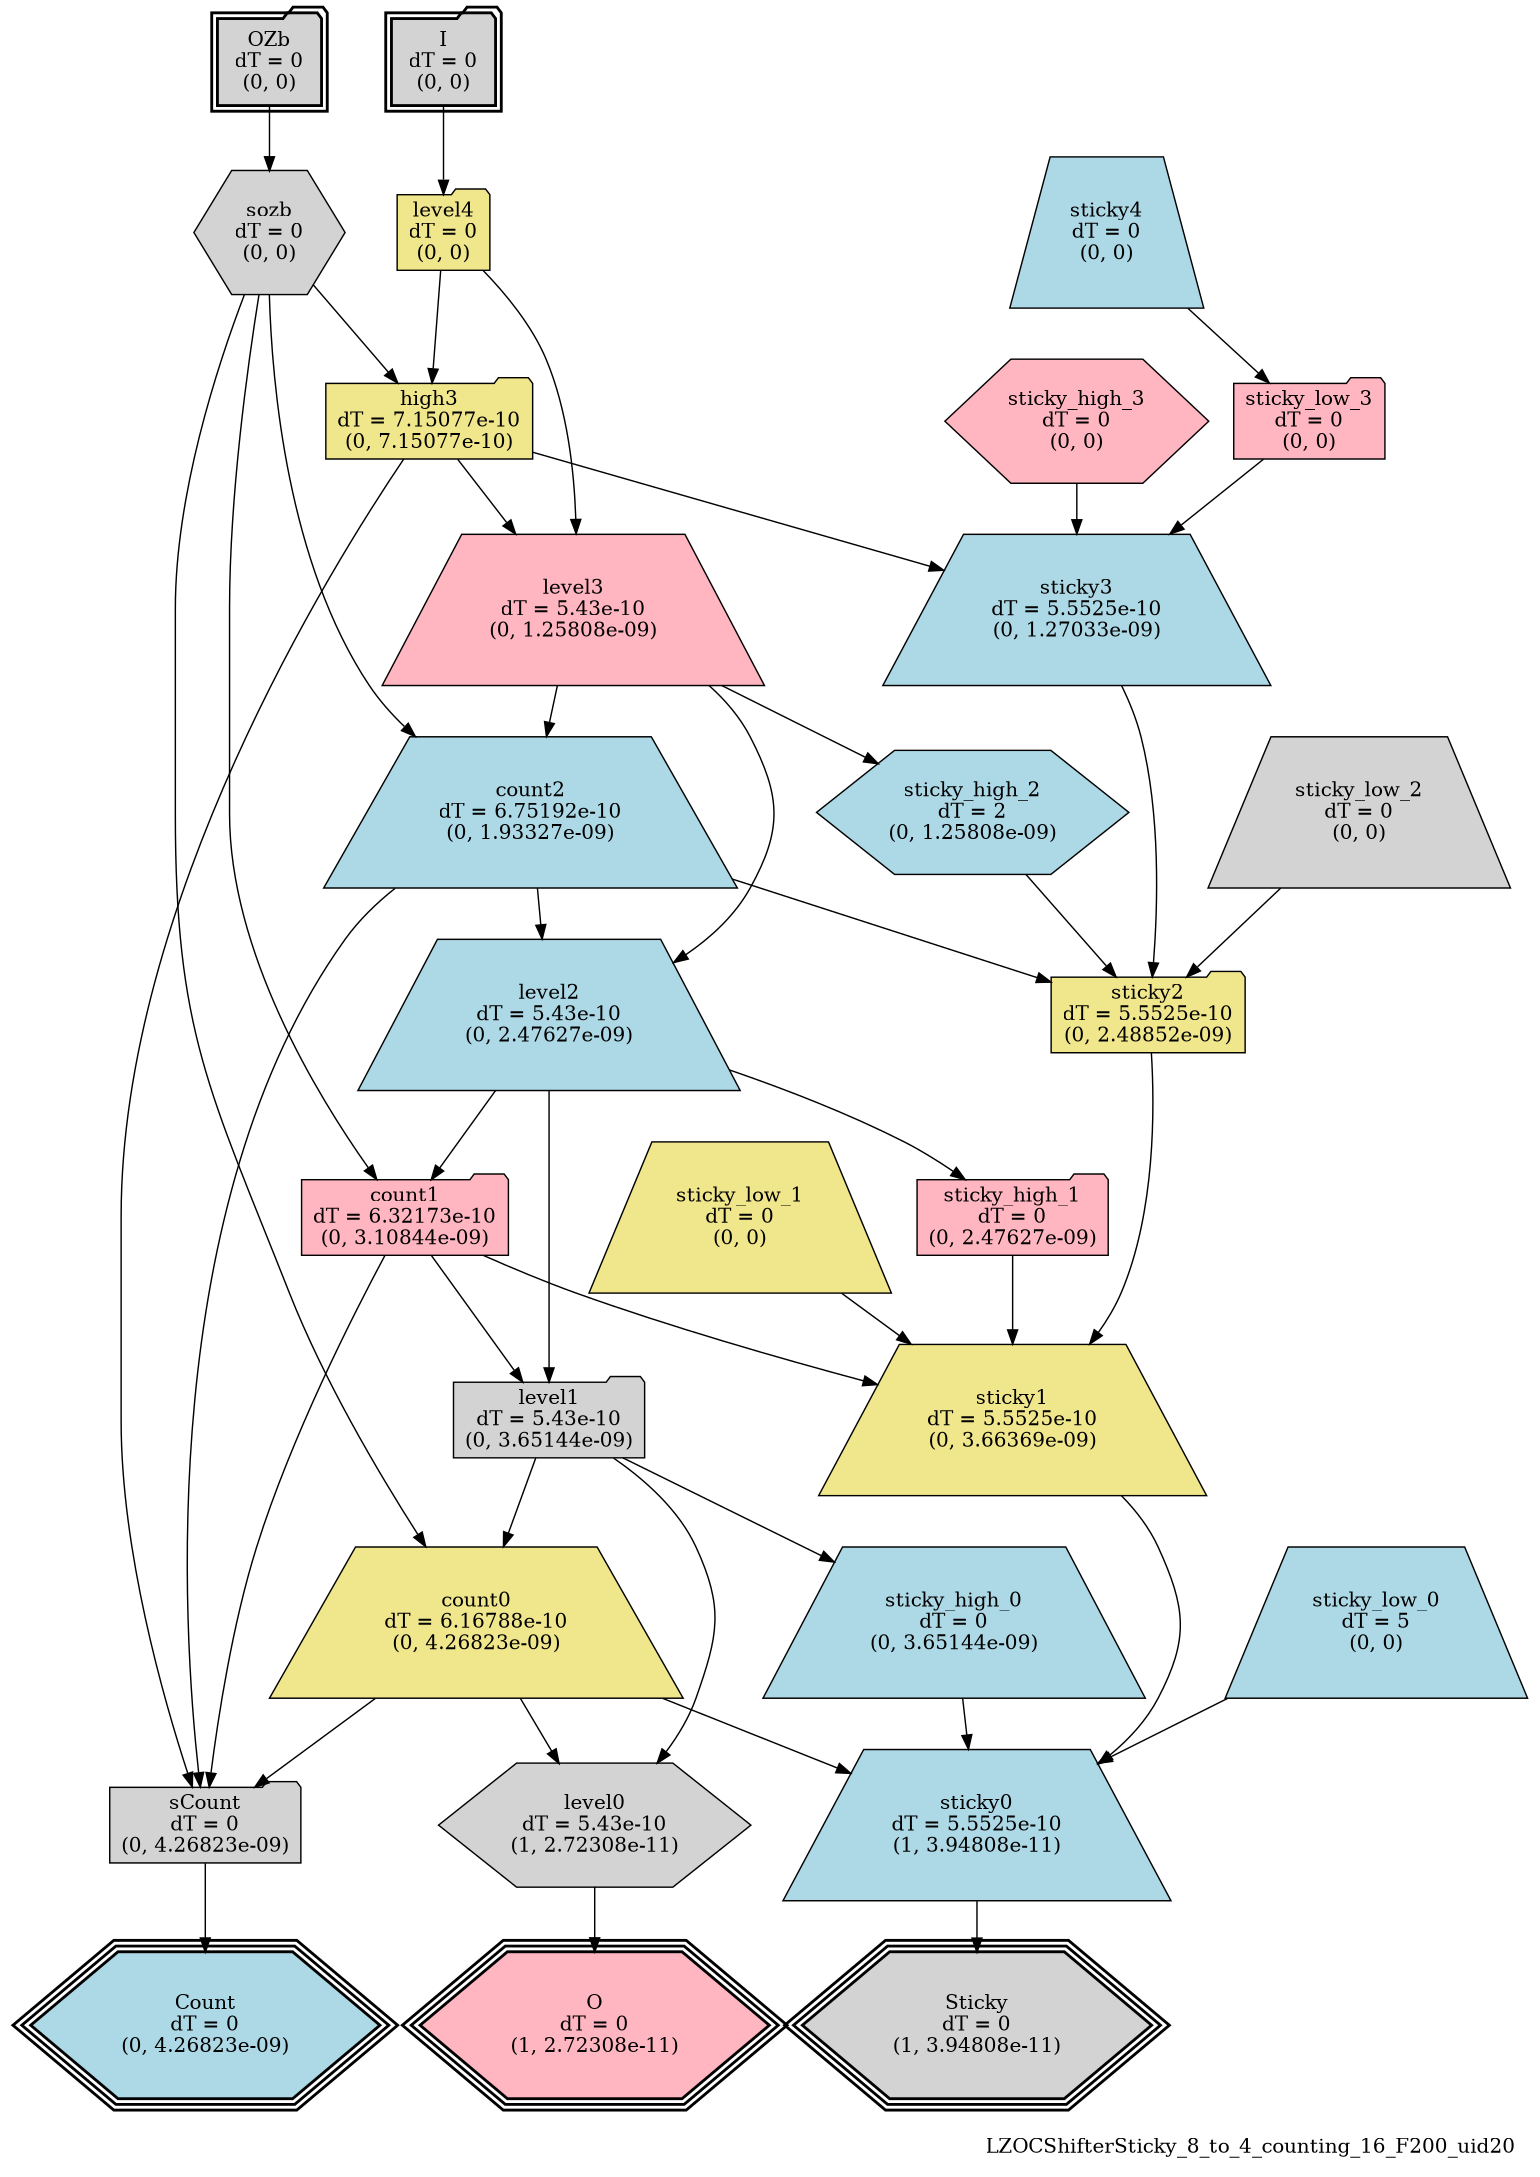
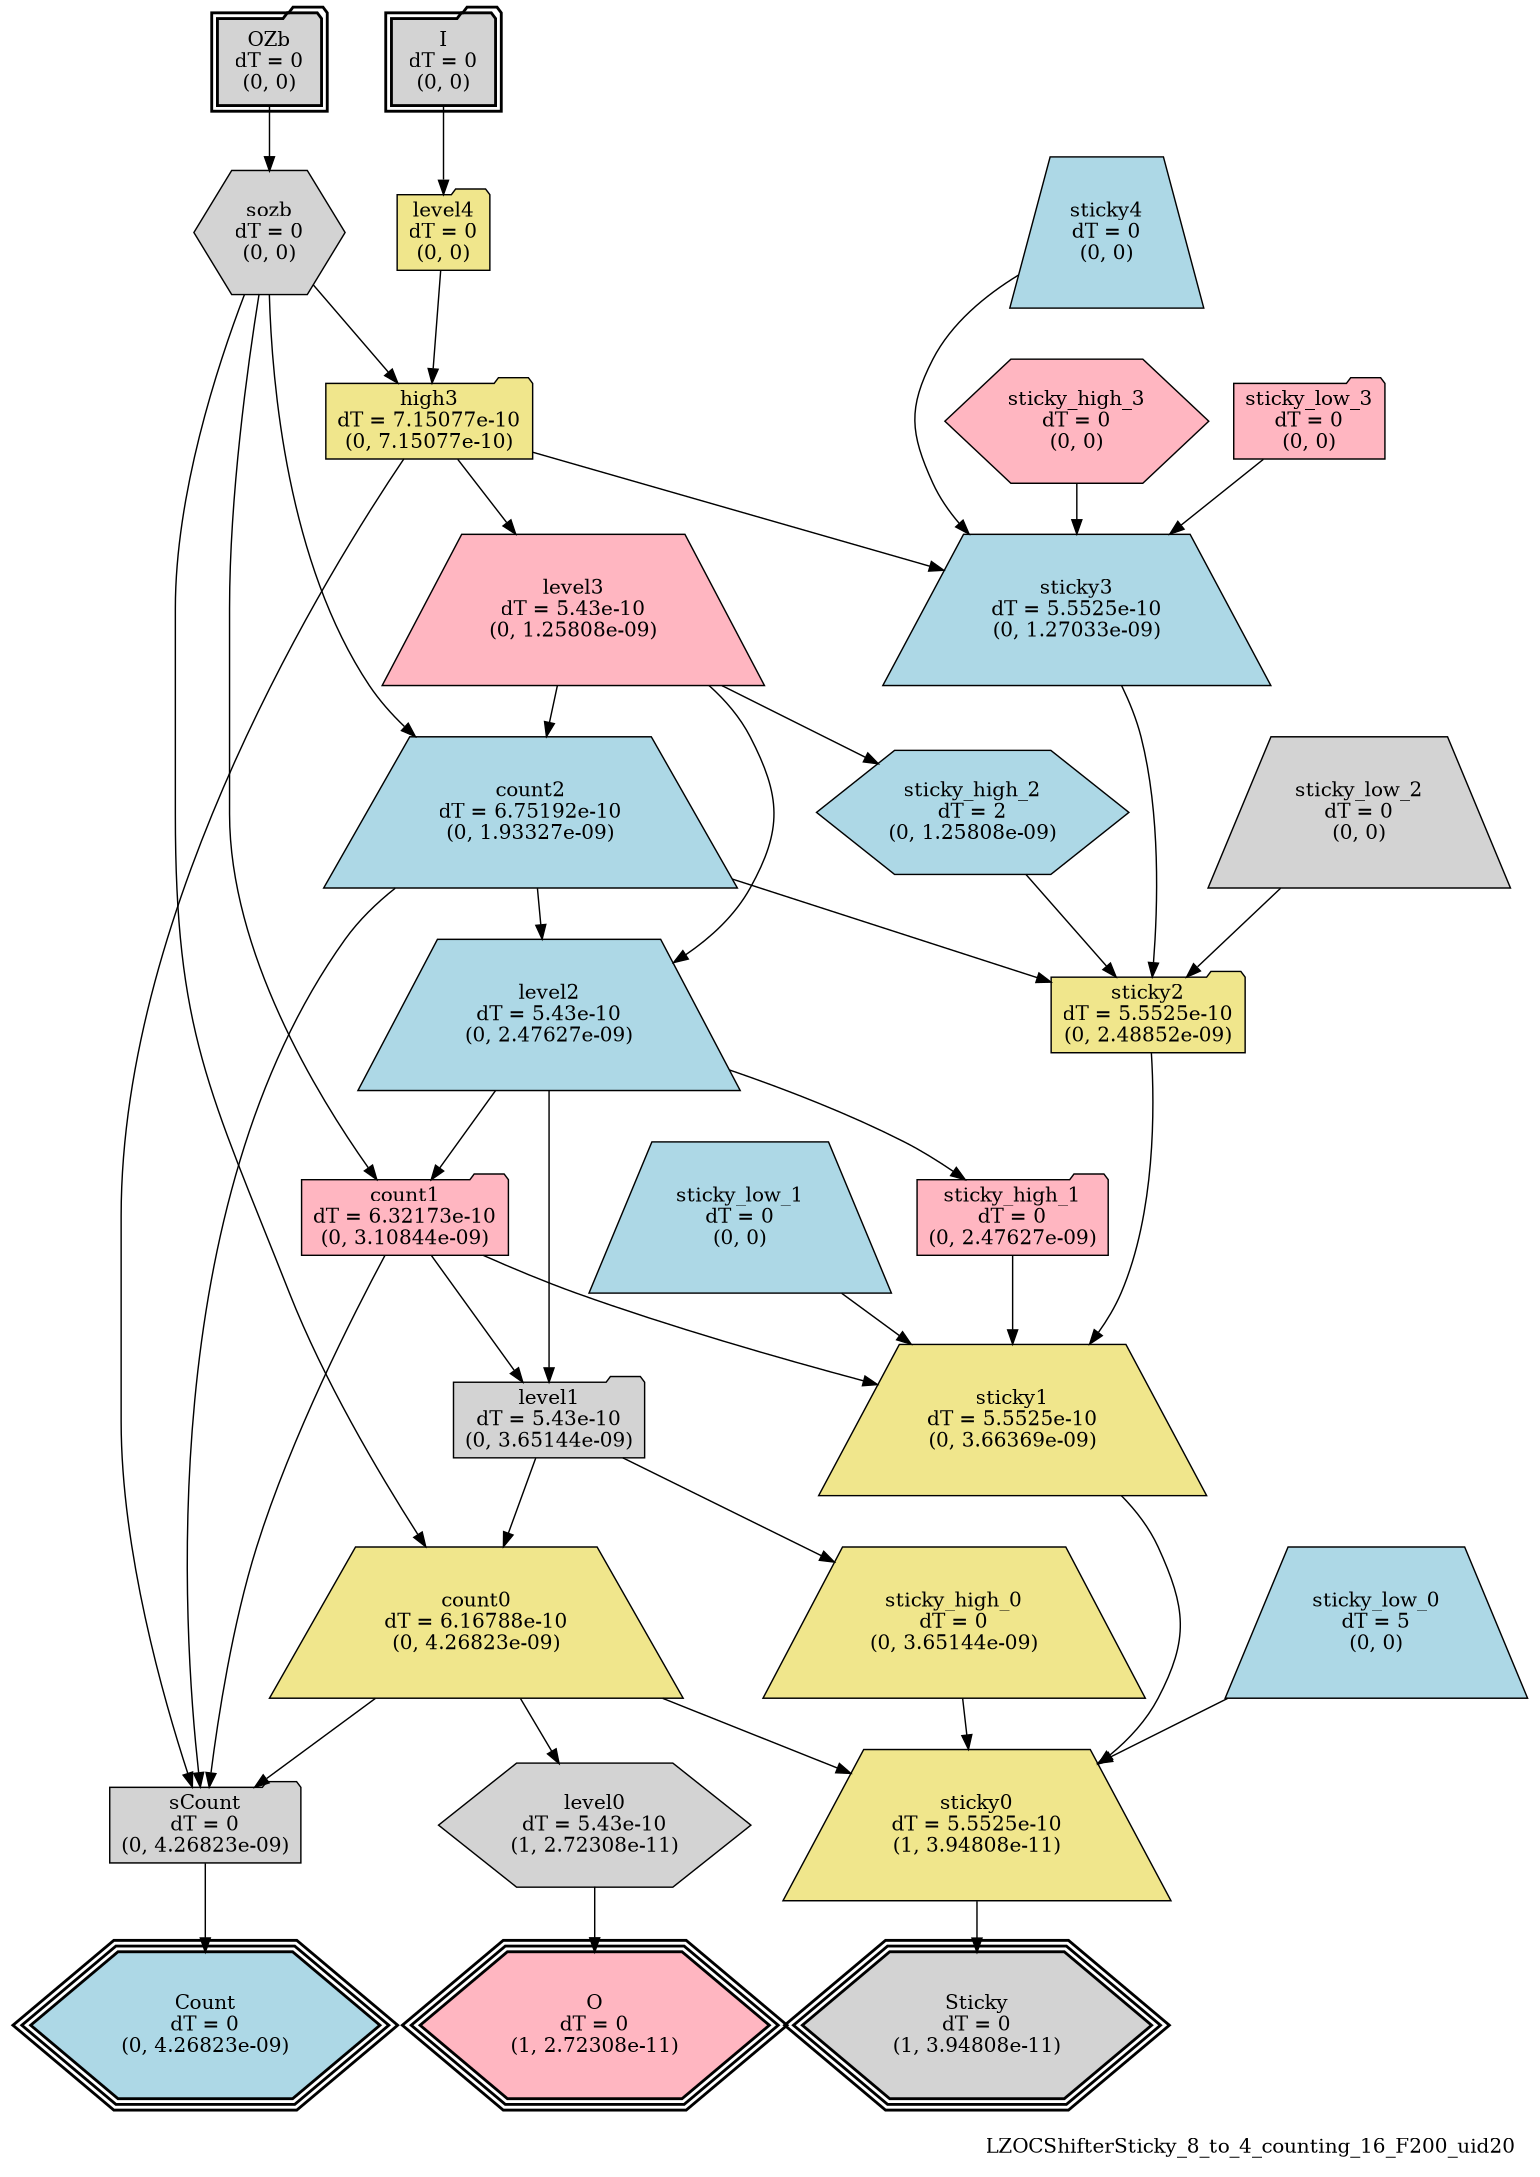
edge "sticky4 dT = 0 (0, 0)" -> "sticky_low_3 dT = 0 (0, 0)": now "sticky4 dT = 0 (0, 0)" -> "sticky3 dT = 5.5525e-10 (0, 1.27033e-09)"
edge "level4 dT = 0 (0, 0)" -> "level3 dT = 5.43e-10 (0, 1.25808e-09)": removed
node "sticky_low_1 dT = 0 (0, 0)": fillcolor khaki -> lightblue
edge "level1 dT = 5.43e-10 (0, 3.65144e-09)" -> "level0 dT = 5.43e-10 (1, 2.72308e-11)": removed
node "sticky_high_0 dT = 0 (0, 3.65144e-09)": fillcolor lightblue -> khaki
node "sticky0 dT = 5.5525e-10 (1, 3.94808e-11)": fillcolor lightblue -> khaki
